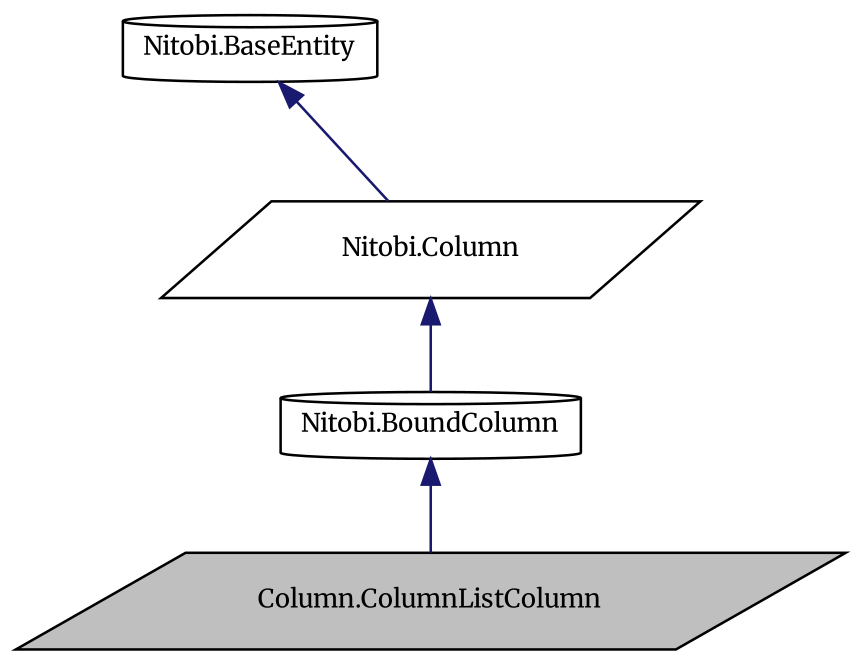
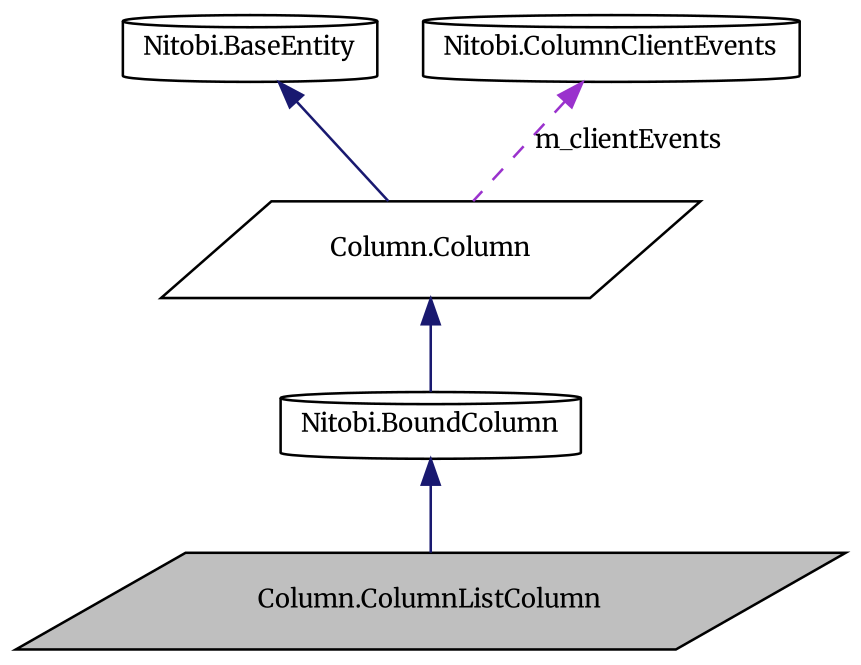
node "Nitobi.ColumnClientEvents": added
node "Nitobi.Column": label "Nitobi.Column" -> "Column.Column"
